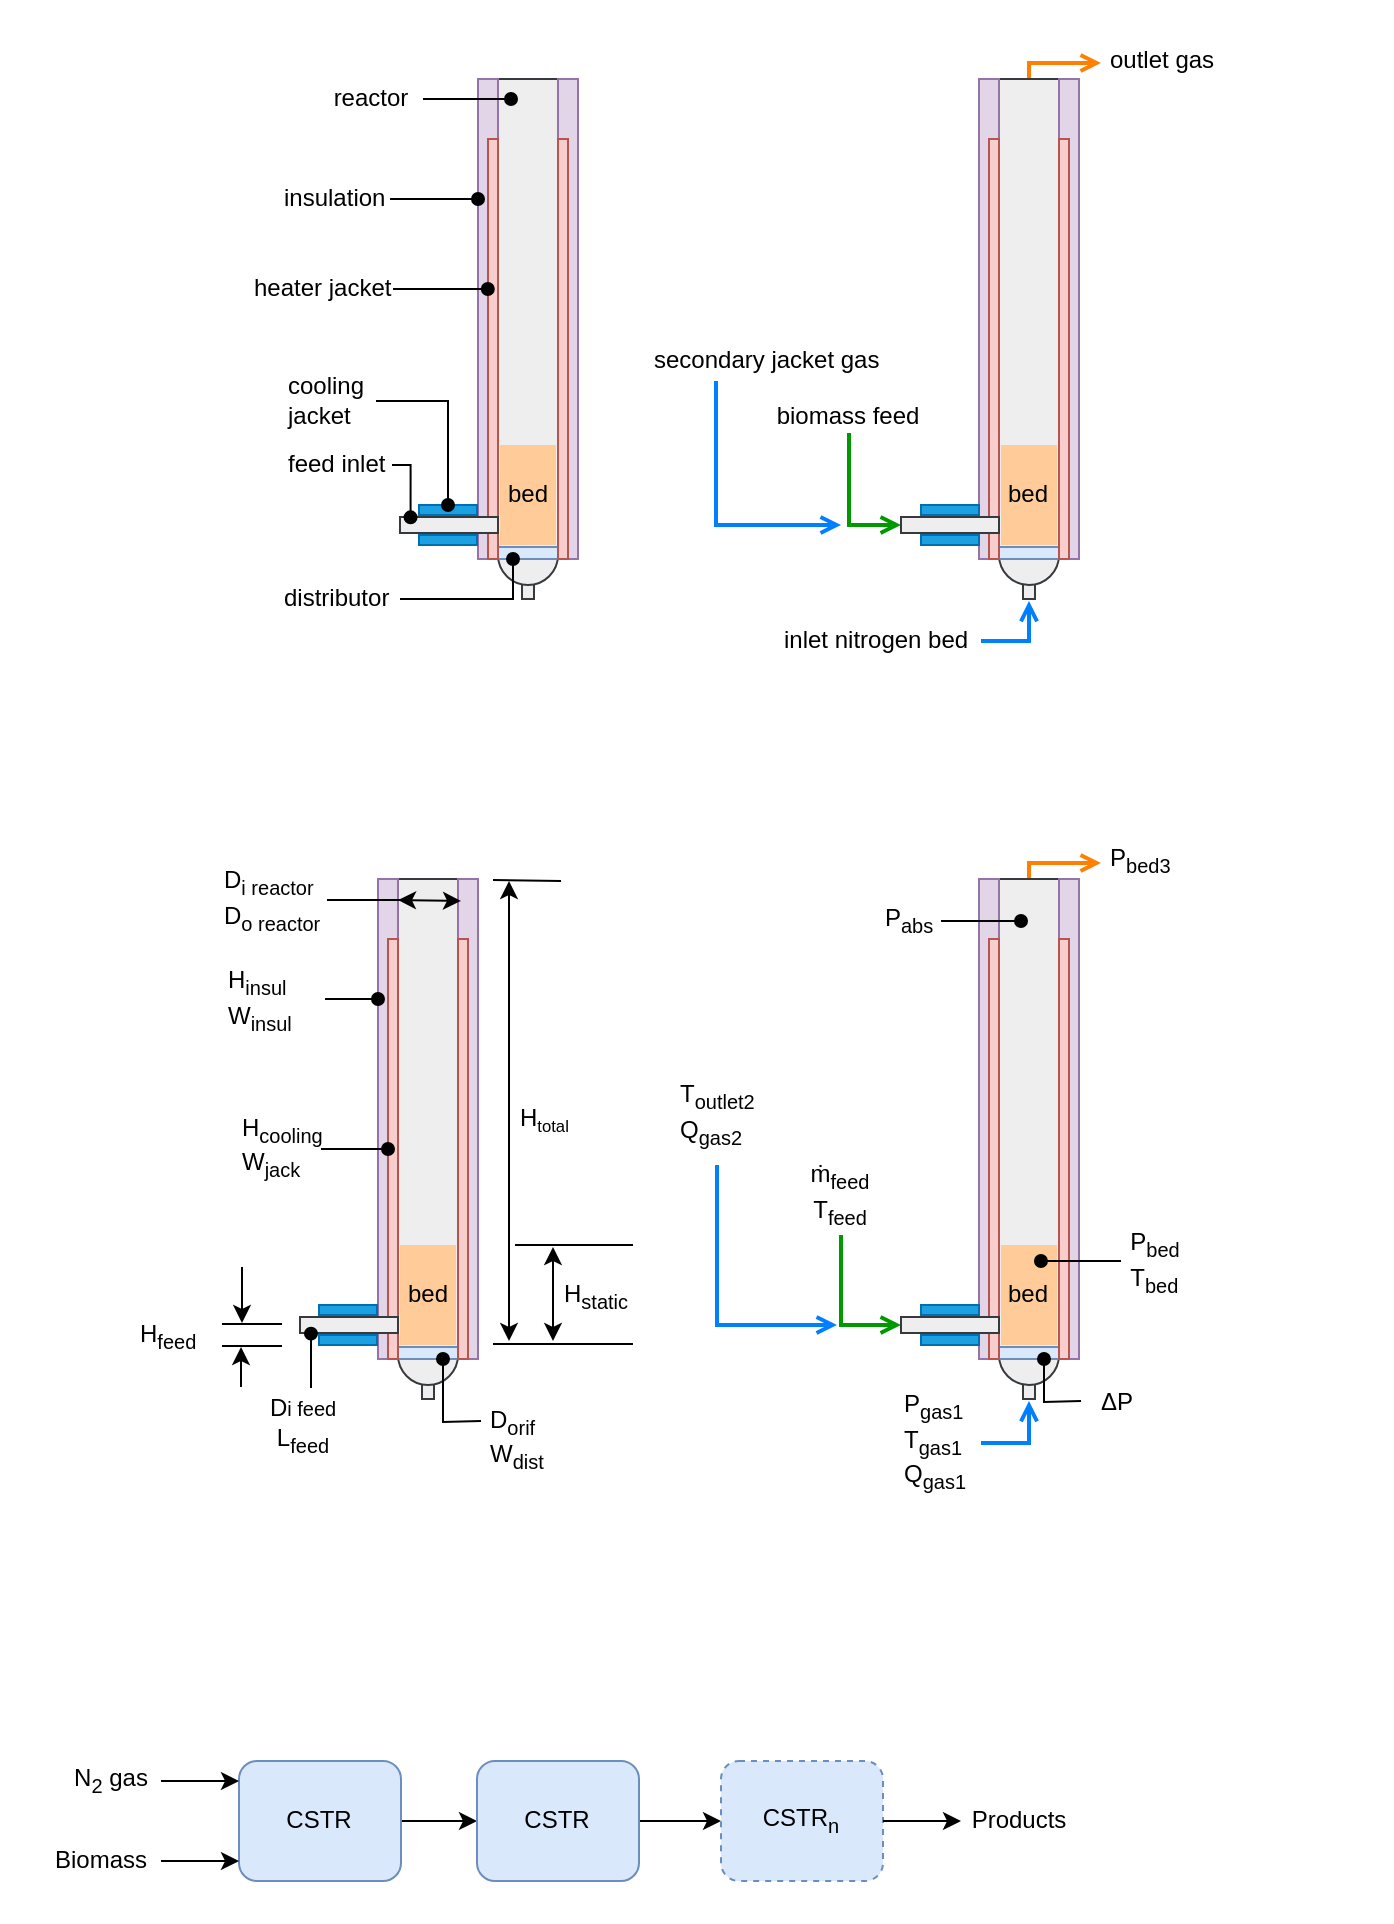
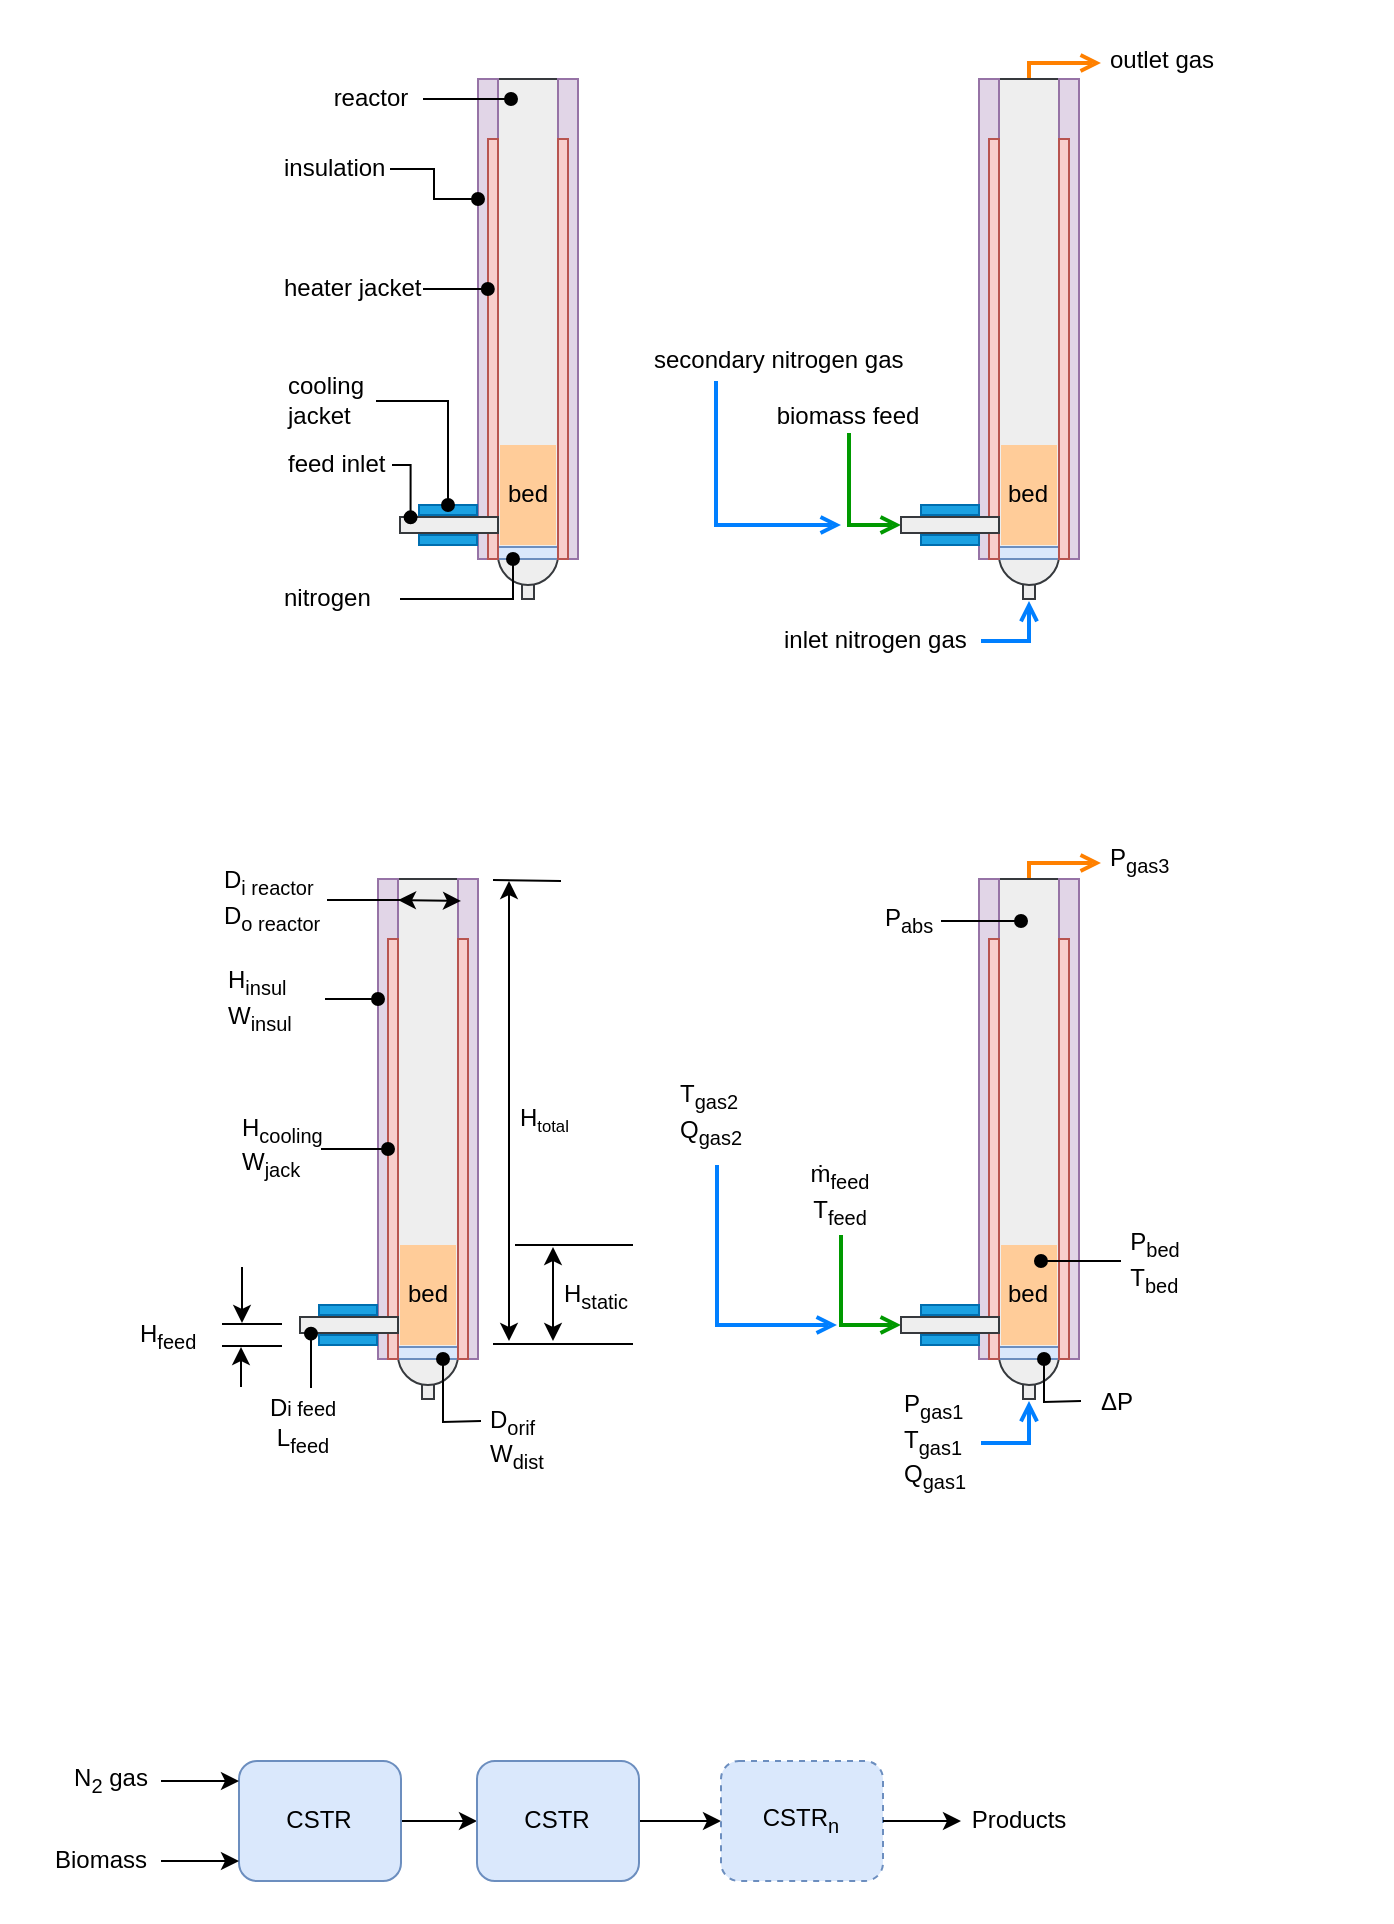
node "insulation": moved (335, 199) -> (335, 169)
node "heater jacket": moved (322, 289) -> (352, 289)
node "secondary jacket gas": label "secondary jacket gas" -> "secondary nitrogen gas"
node "distributor": label "distributor" -> "nitrogen"
node "inlet nitrogen bed": label "inlet nitrogen bed" -> "inlet nitrogen gas"
node "Pbed3": label "Pbed3" -> "Pgas3"
node "Toutlet2 Qgas2": label "Toutlet2 Qgas2" -> "Tgas2 Qgas2"
